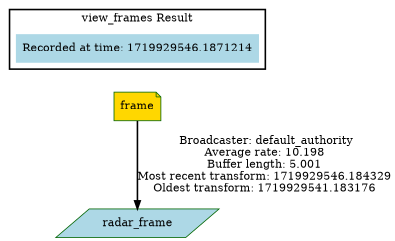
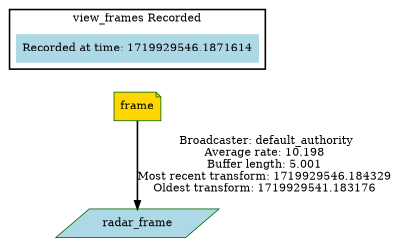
cluster "view_frames Result": label "view_frames Result" -> "view_frames Recorded"
node "Recorded at time: 1719929546.1871214": label "Recorded at time: 1719929546.1871214" -> "Recorded at time: 1719929546.1871614"
